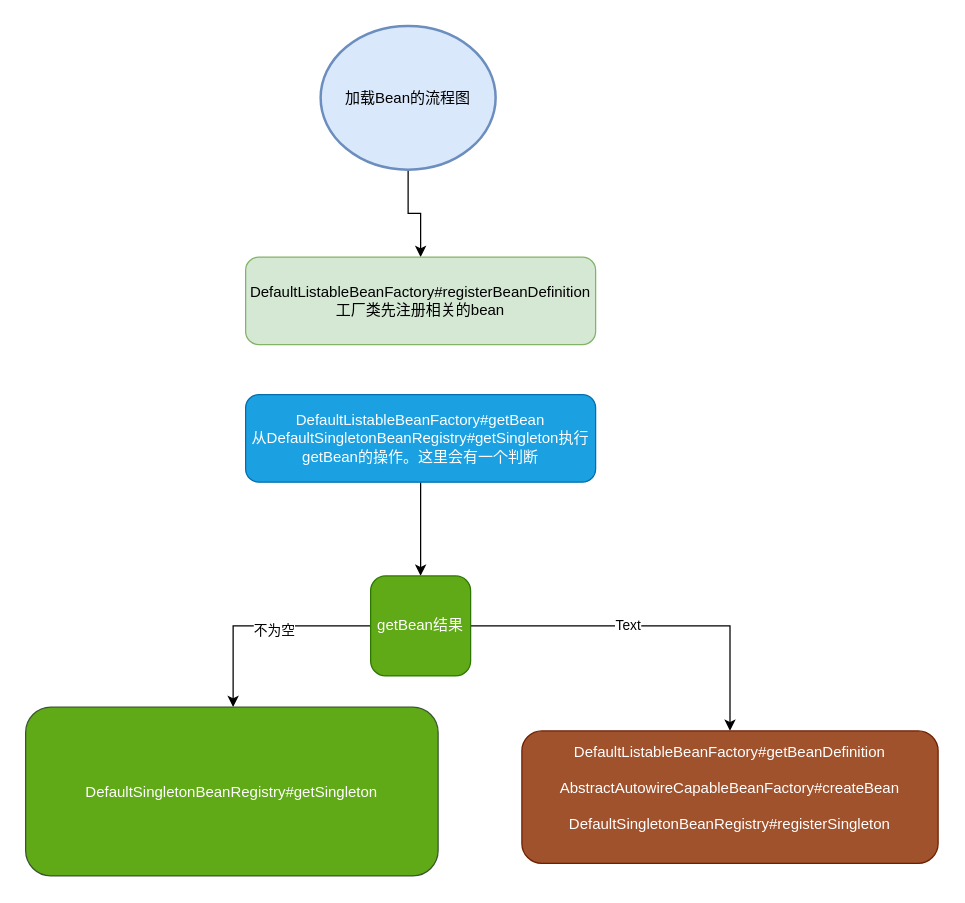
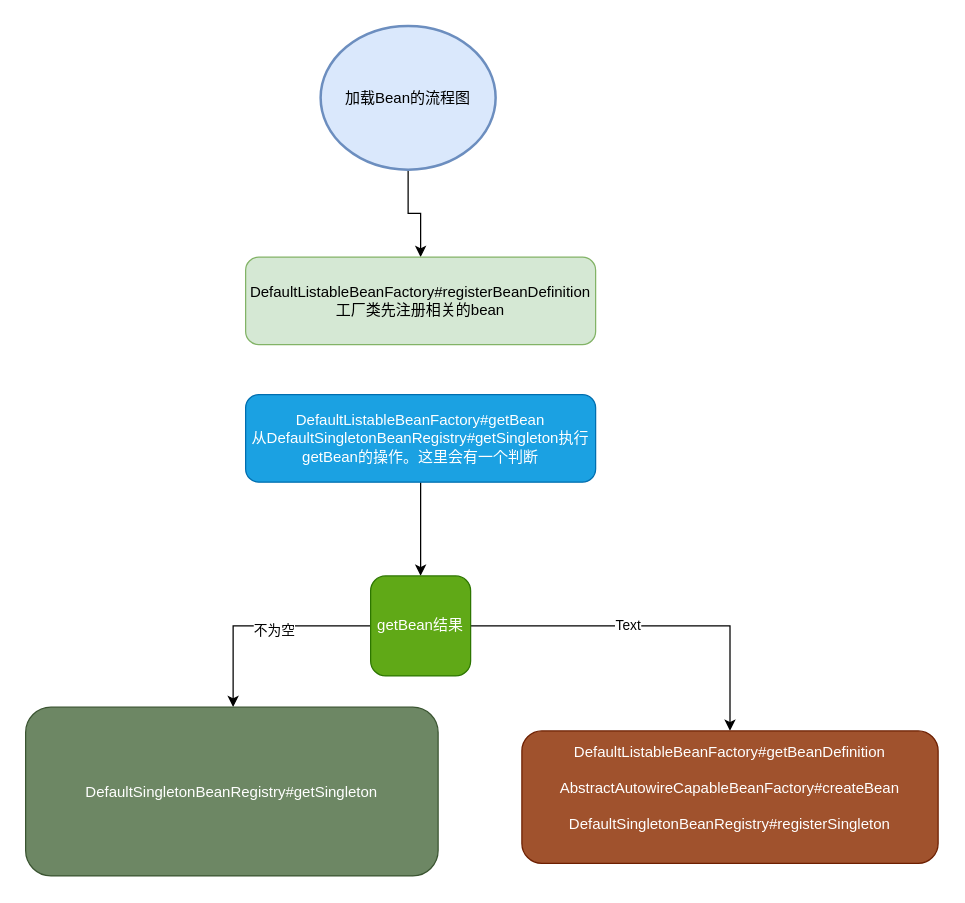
node "DefaultSingletonBeanRegistry#getSingleton": fillcolor #60a917 -> #6d8764
